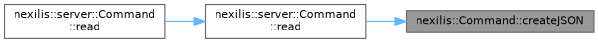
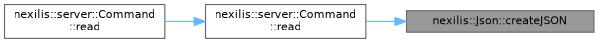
node "nexilis::Command::createJSON": label "nexilis::Command::createJSON" -> "nexilis::Json::createJSON"
